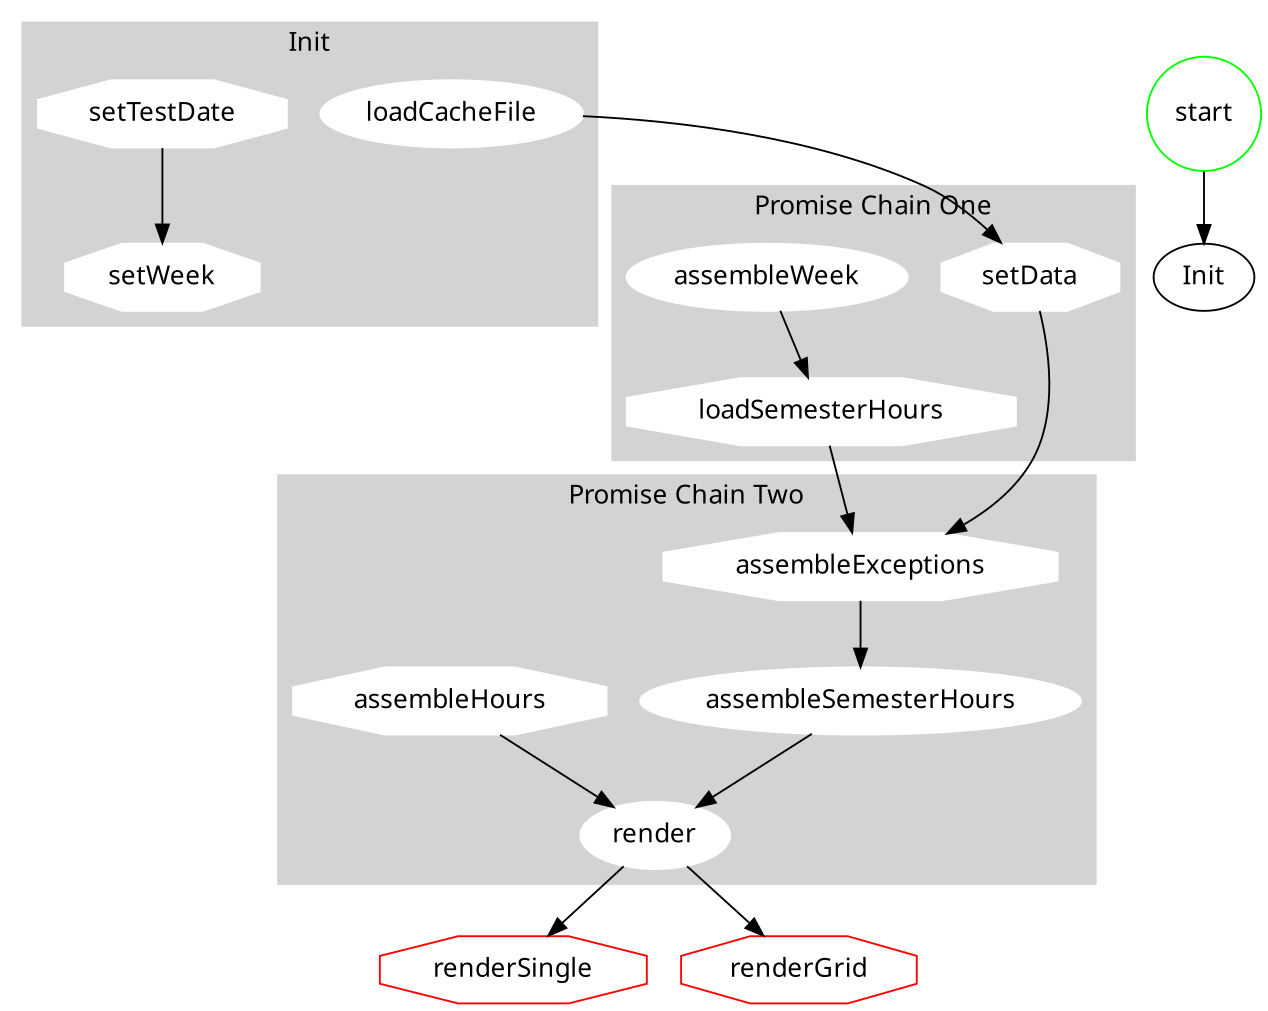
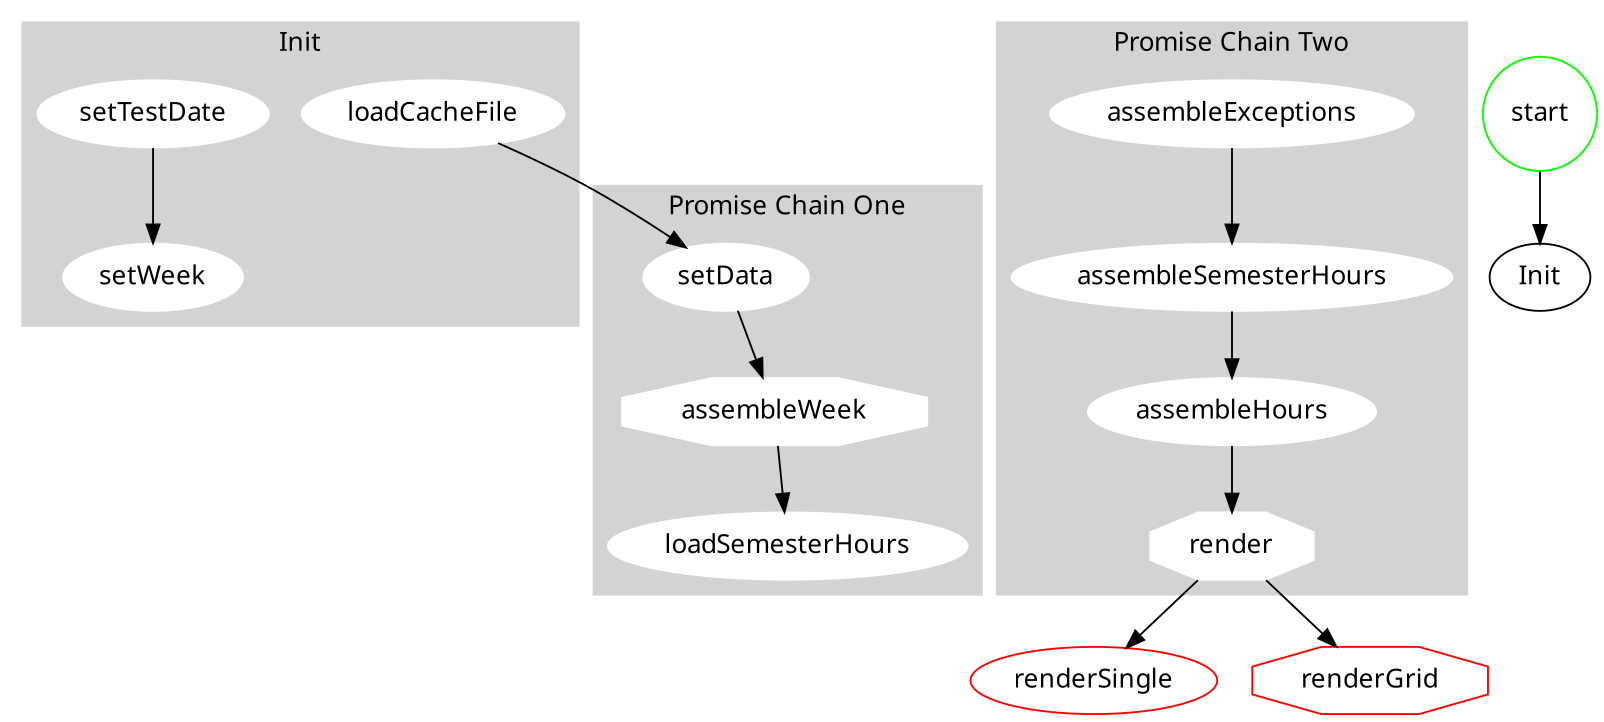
node "setTestDate": shape octagon -> ellipse
node "setWeek": shape octagon -> ellipse
node "assembleWeek": shape ellipse -> octagon
node "setData": shape octagon -> ellipse
node "loadSemesterHours": shape octagon -> ellipse
edge "setData" -> "assembleExceptions": now "setData" -> "assembleWeek"
edge "loadSemesterHours" -> "assembleExceptions": removed
node "assembleExceptions": shape octagon -> ellipse
node "assembleHours": shape octagon -> ellipse
edge "assembleSemesterHours" -> "render": now "assembleSemesterHours" -> "assembleHours"
node "render": shape ellipse -> octagon
node "renderSingle": shape octagon -> ellipse
